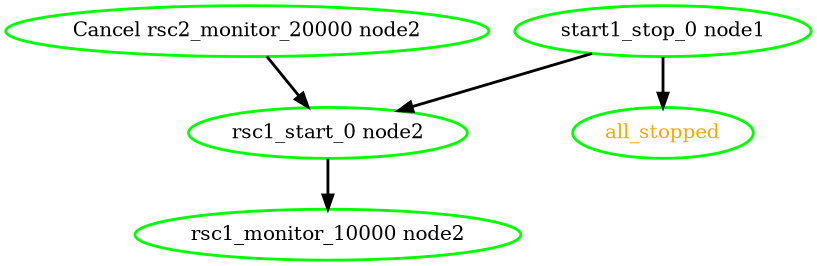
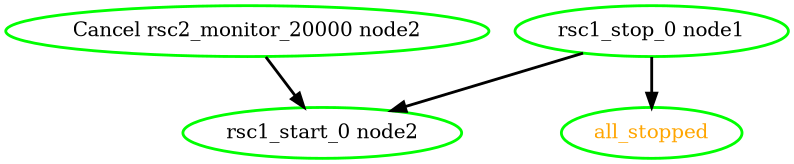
node "start1_stop_0 node1": label "start1_stop_0 node1" -> "rsc1_stop_0 node1"
node "rsc1_monitor_10000 node2": removed
